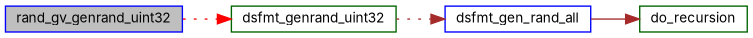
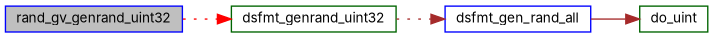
node "do_recursion": label "do_recursion" -> "do_uint"
